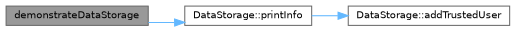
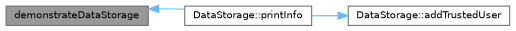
edge "demonstrateDataStorage" -> "DataStorage::printInfo": reversed
